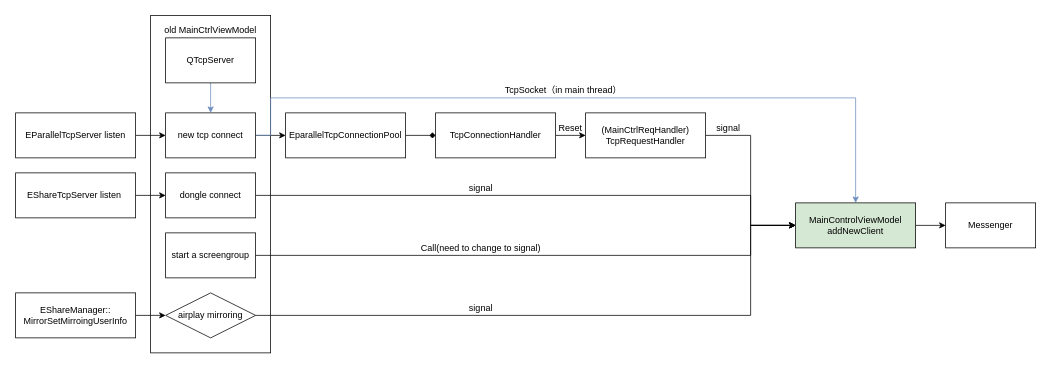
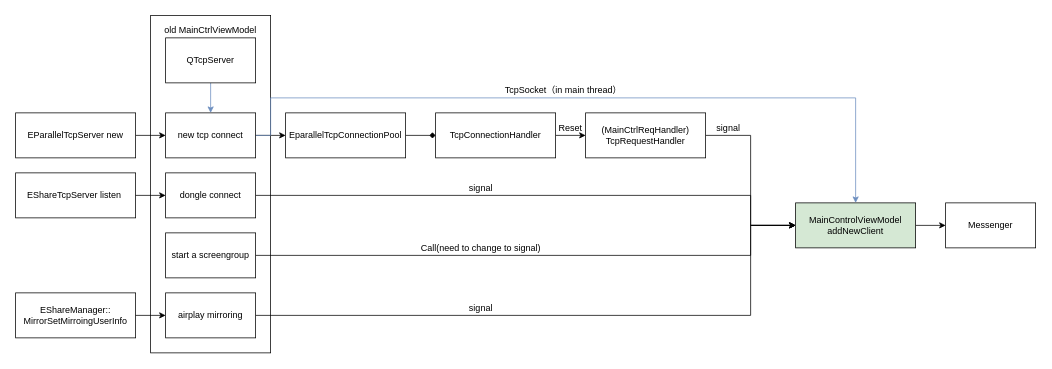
node "EParallelTcpServer listen": label "EParallelTcpServer listen" -> "EParallelTcpServer new"
node "airplay mirroring": shape diamond -> rectangle
